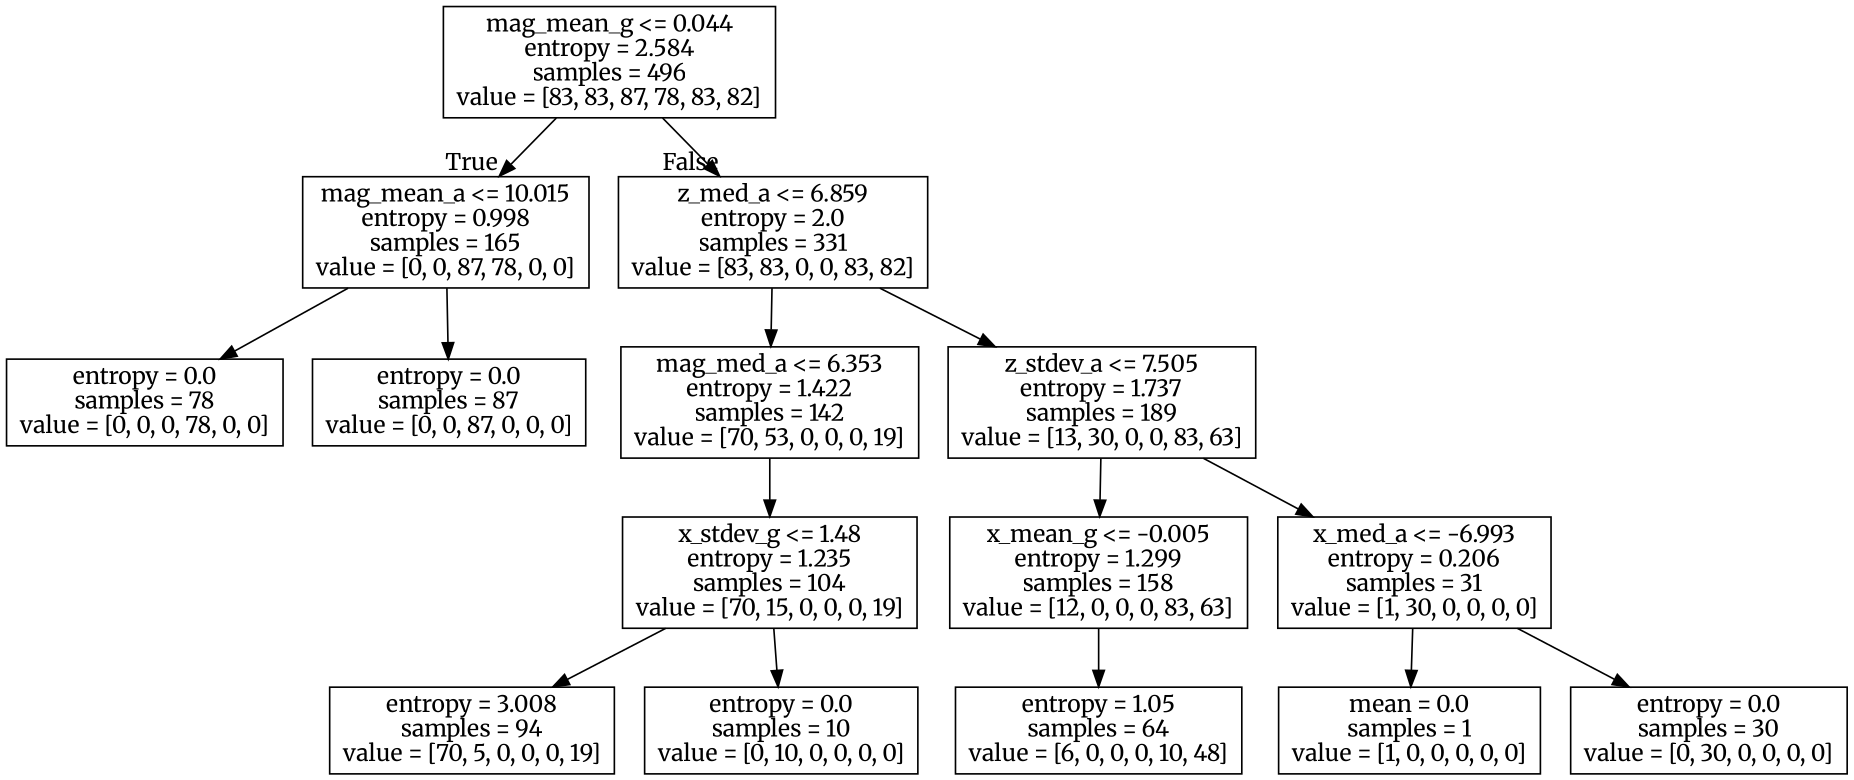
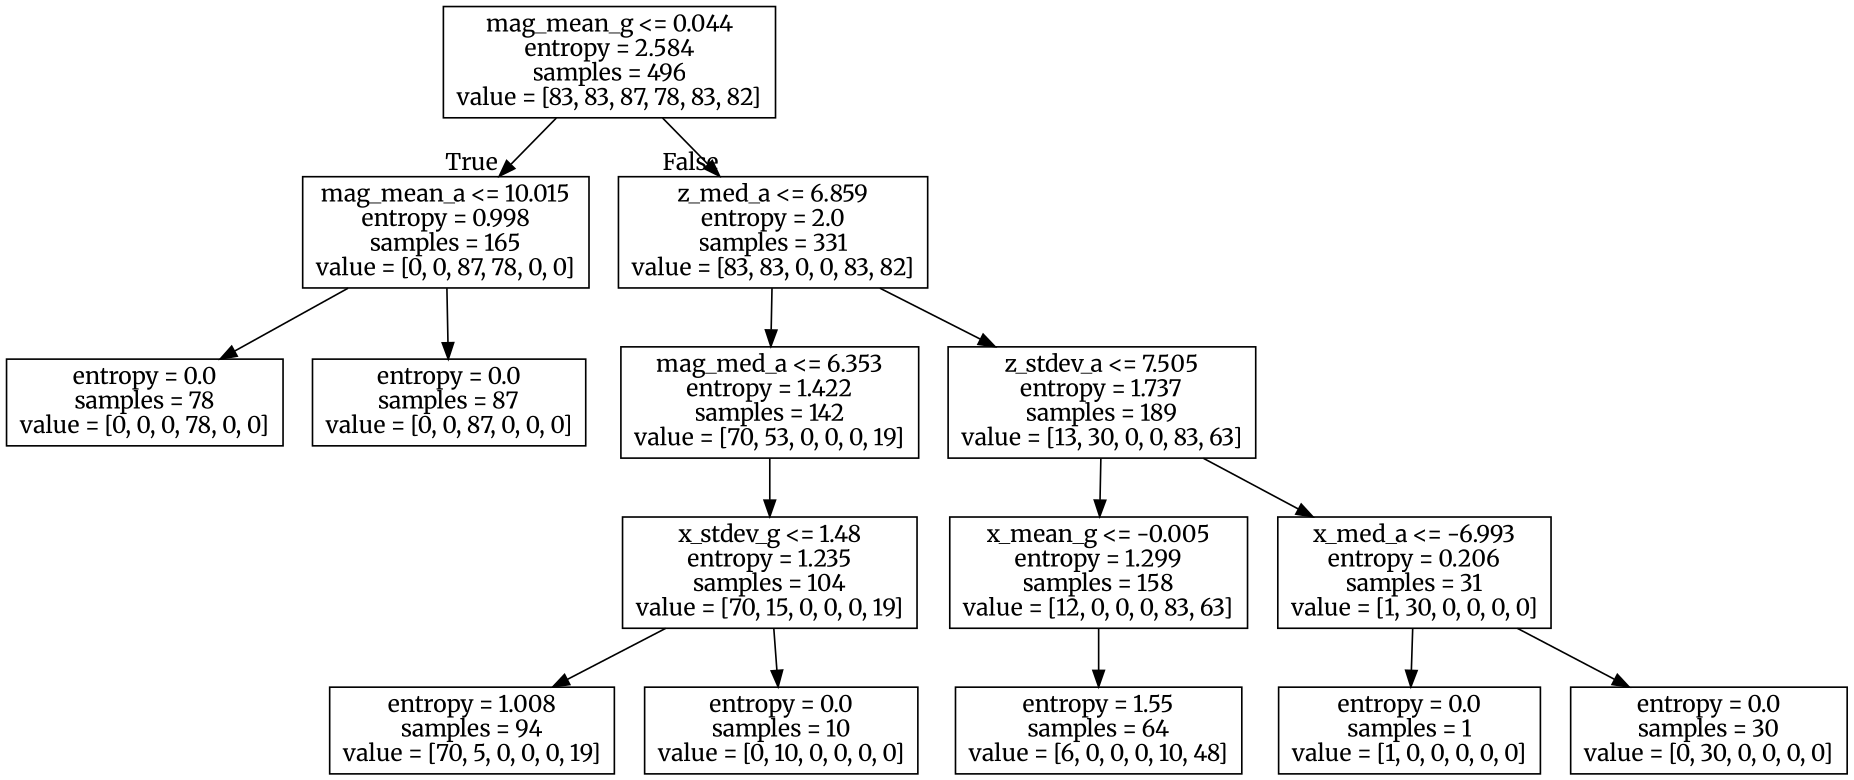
node "entropy = 3.008 samples = 94 value = [70, 5, 0, 0, 0, 19]": label "entropy = 3.008 samples = 94 value = [70, 5, 0, 0, 0, 19]" -> "entropy = 1.008 samples = 94 value = [70, 5, 0, 0, 0, 19]"
node "entropy = 1.05 samples = 64 value = [6, 0, 0, 0, 10, 48]": label "entropy = 1.05 samples = 64 value = [6, 0, 0, 0, 10, 48]" -> "entropy = 1.55 samples = 64 value = [6, 0, 0, 0, 10, 48]"
node "mean = 0.0 samples = 1 value = [1, 0, 0, 0, 0, 0]": label "mean = 0.0 samples = 1 value = [1, 0, 0, 0, 0, 0]" -> "entropy = 0.0 samples = 1 value = [1, 0, 0, 0, 0, 0]"
